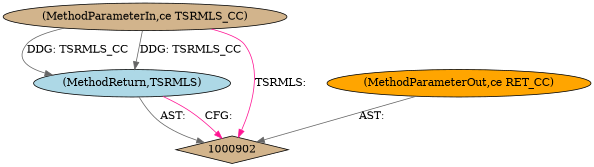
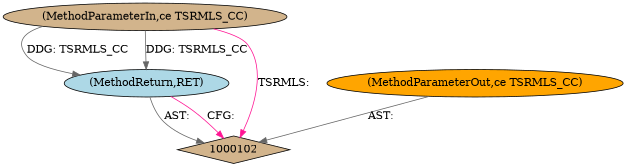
node "(MethodReturn,TSRMLS)": label "(MethodReturn,TSRMLS)" -> "(MethodReturn,RET)"
node "(MethodParameterOut,ce RET_CC)": label "(MethodParameterOut,ce RET_CC)" -> "(MethodParameterOut,ce TSRMLS_CC)"
node "1000902": label "1000902" -> "1000102"
